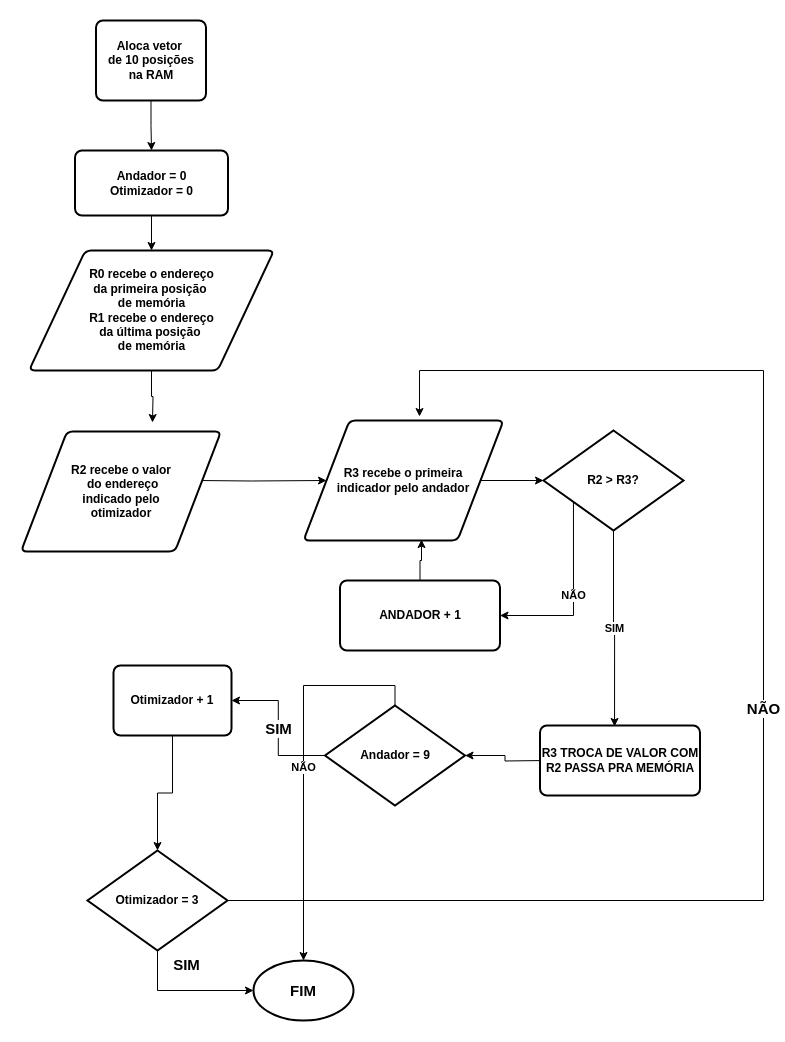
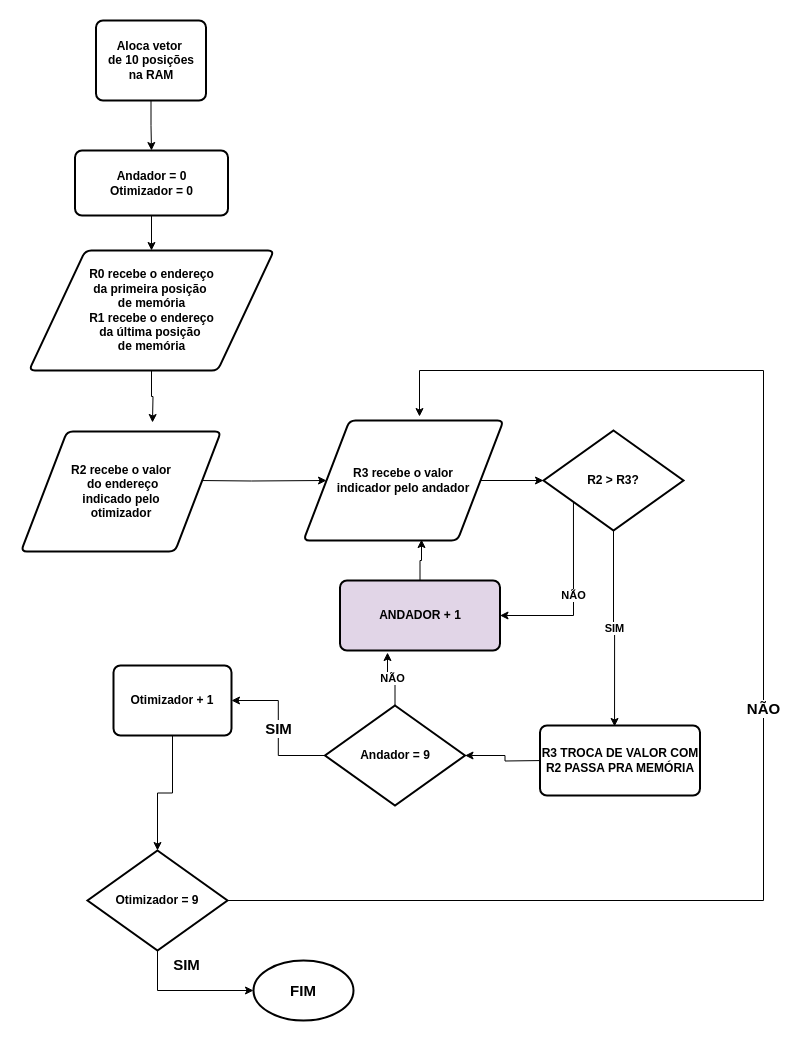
node "R3 recebe o primeira indicador pelo andador": label "R3 recebe o primeira indicador pelo andador" -> "R3 recebe o valor indicador pelo andador"
node "ANDADOR + 1": fillcolor #ffffff -> #e1d5e7
edge "Andador = 9" -> "FIM": now "Andador = 9" -> "ANDADOR + 1"
node "Otimizador = 3": label "Otimizador = 3" -> "Otimizador = 9"
